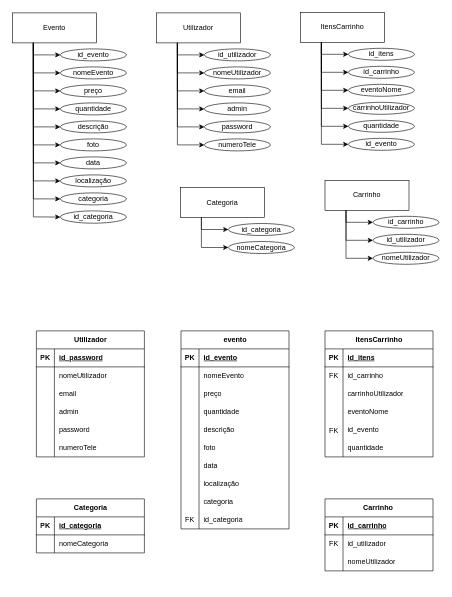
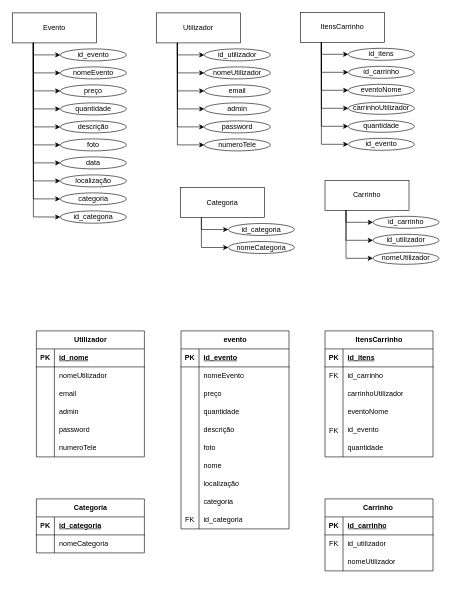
node "id_password": label "id_password" -> "id_nome"
node "data": label "data" -> "nome"
